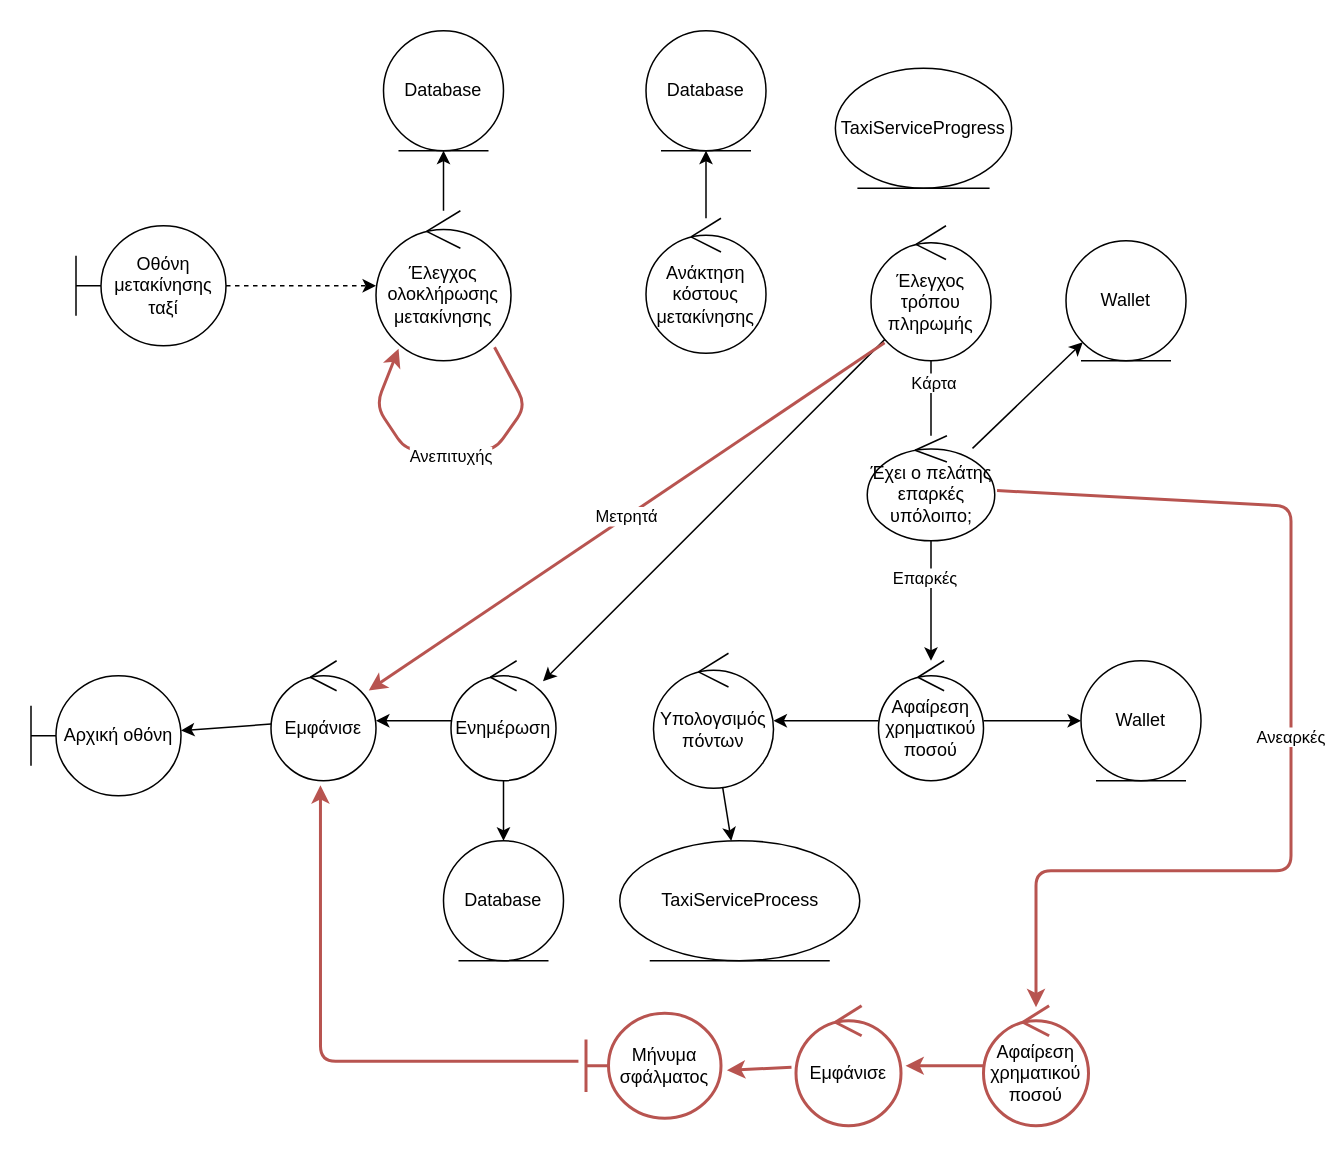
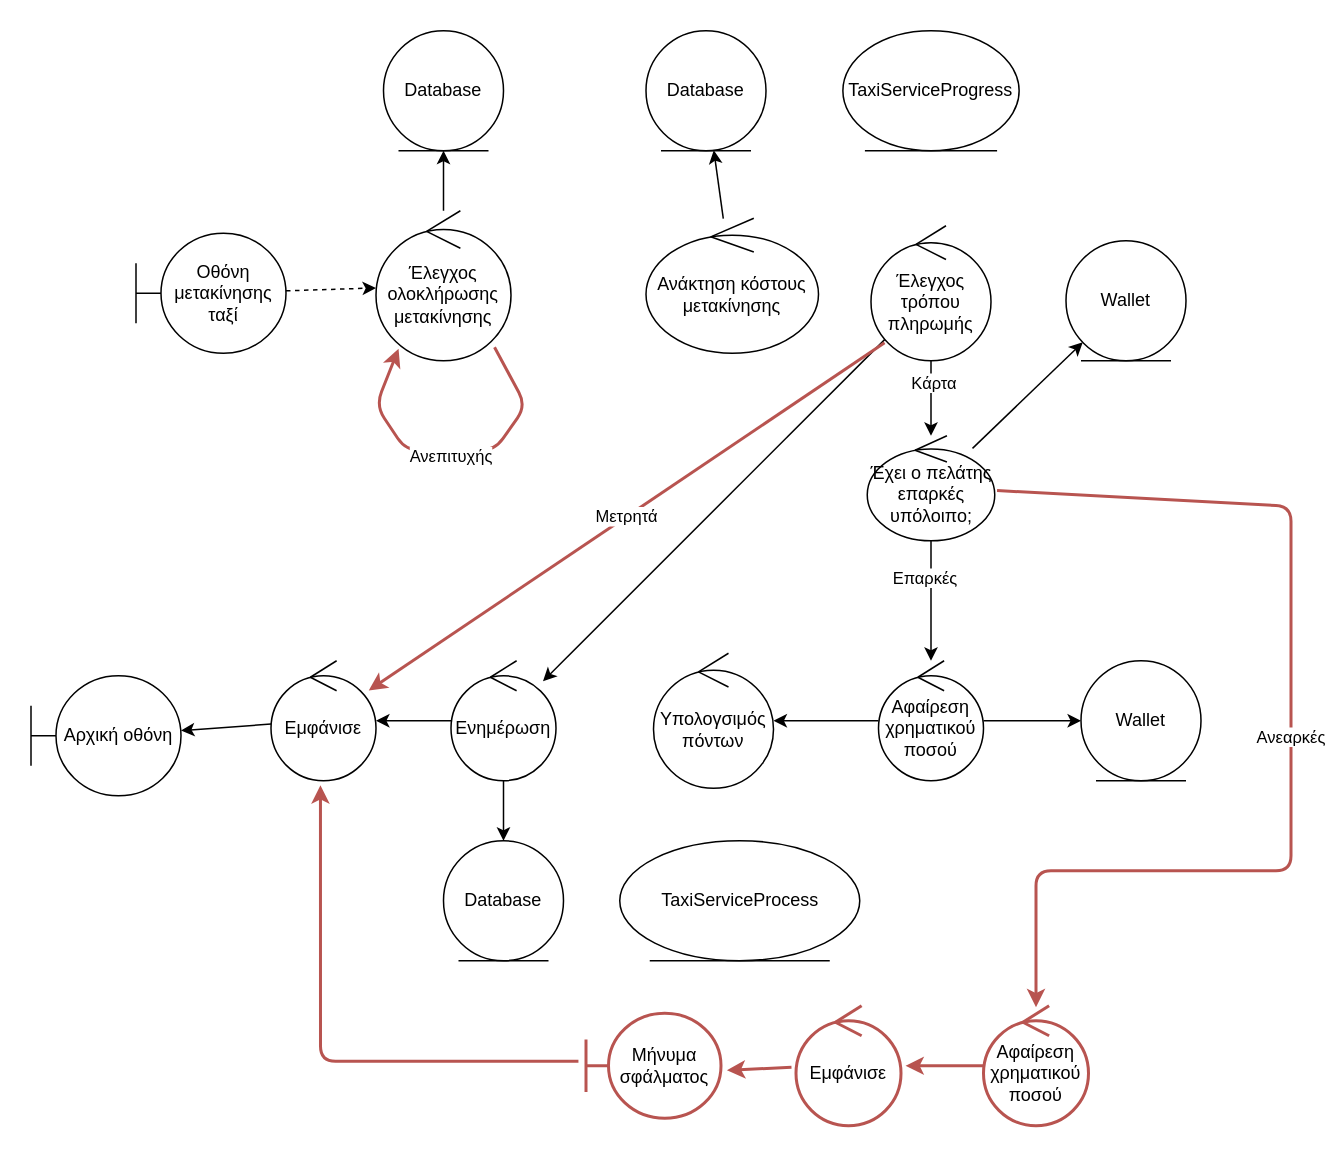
node "TaxiServiceProgress": moved (923, 128) -> (931, 91)
node "Οθόνη μετακίνησης ταξί": moved (151, 286) -> (211, 293)
node "Ανάκτηση κόστους μετακίνησης": size 120x135 -> 173x135
edge "Έλεγχος τρόπου πληρωμής" -- "Έχει ο πελάτης επαρκές υπόλοιπο;": arrowhead none -> classic
edge "Υπολογσιμός πόντων" -> "TaxiServiceProcess": removed
